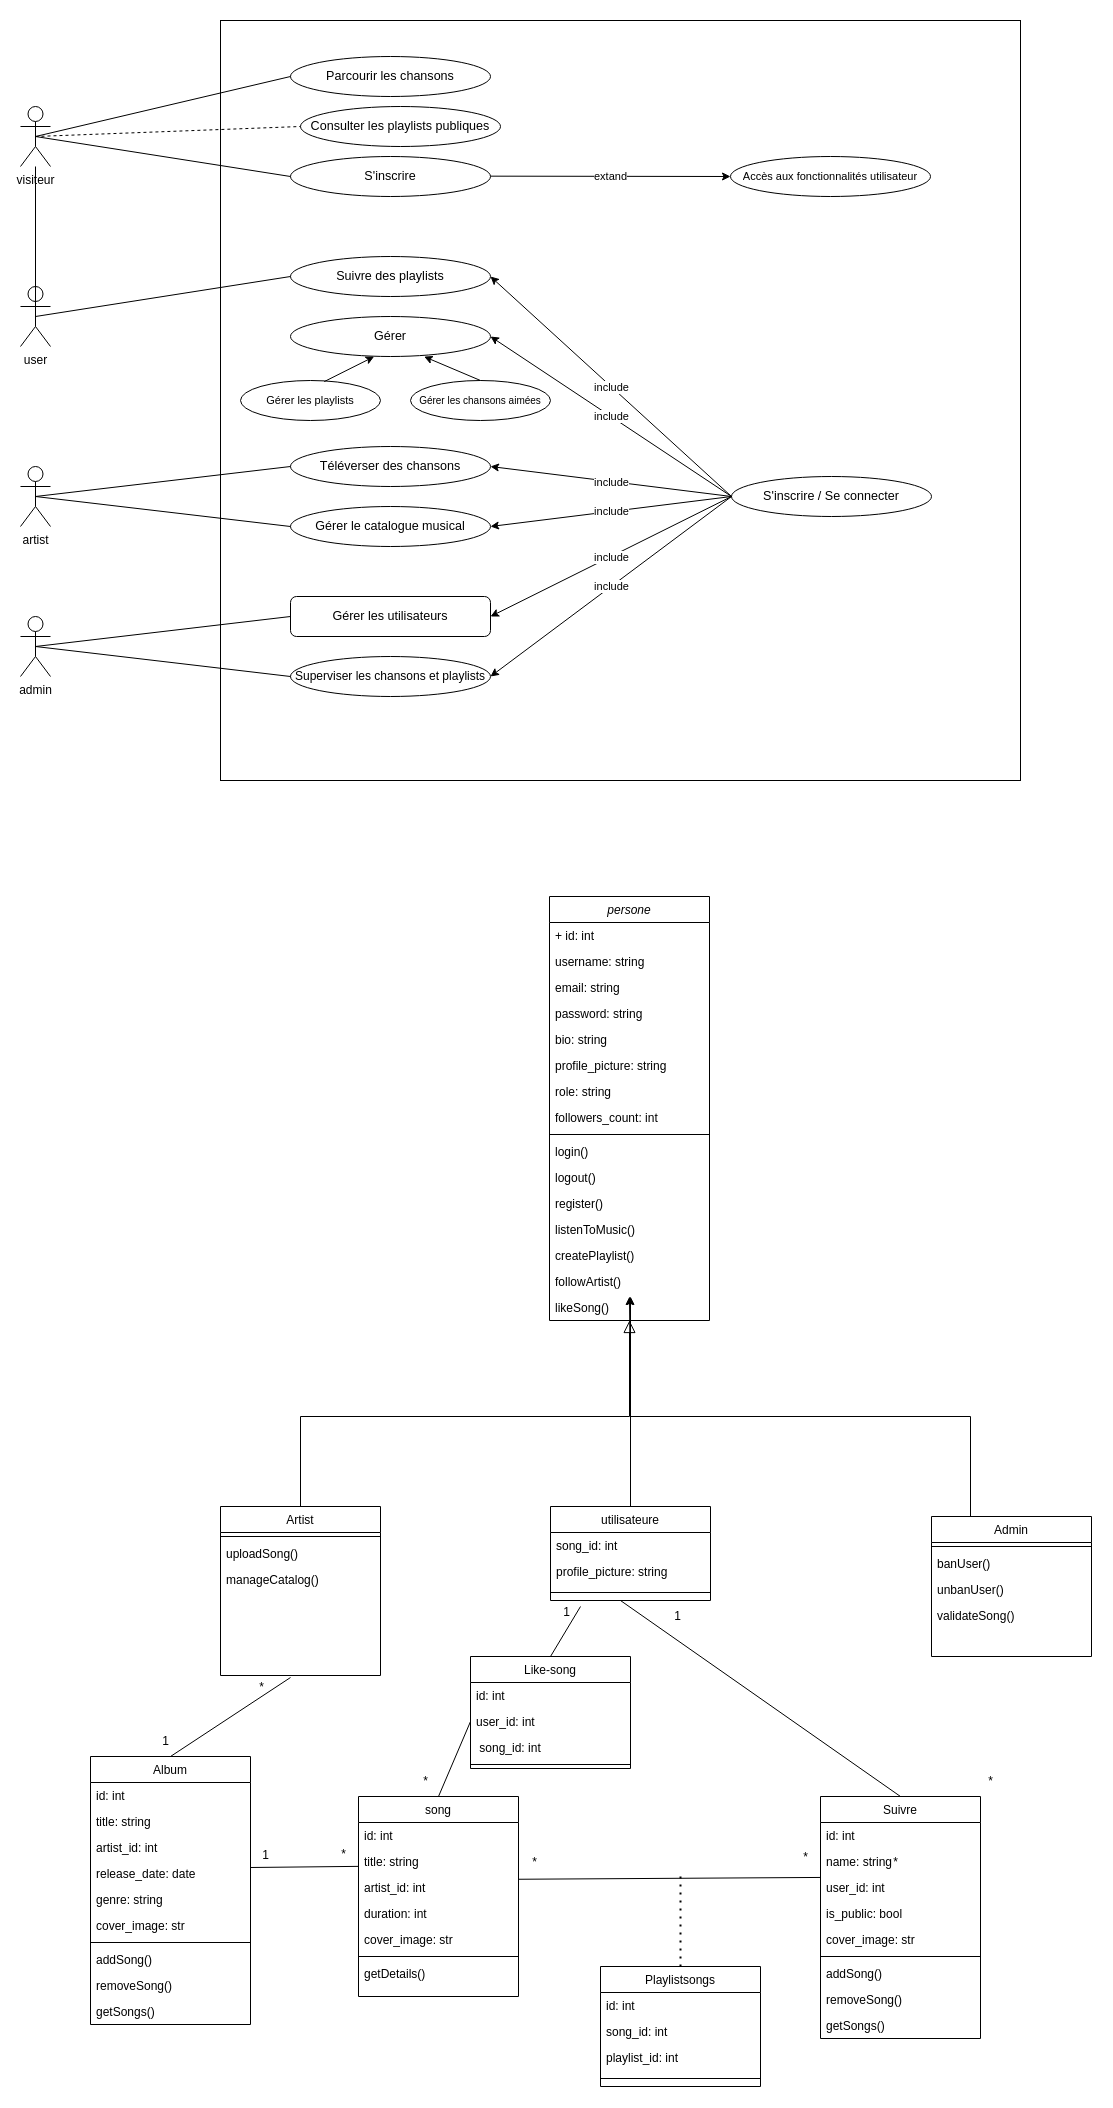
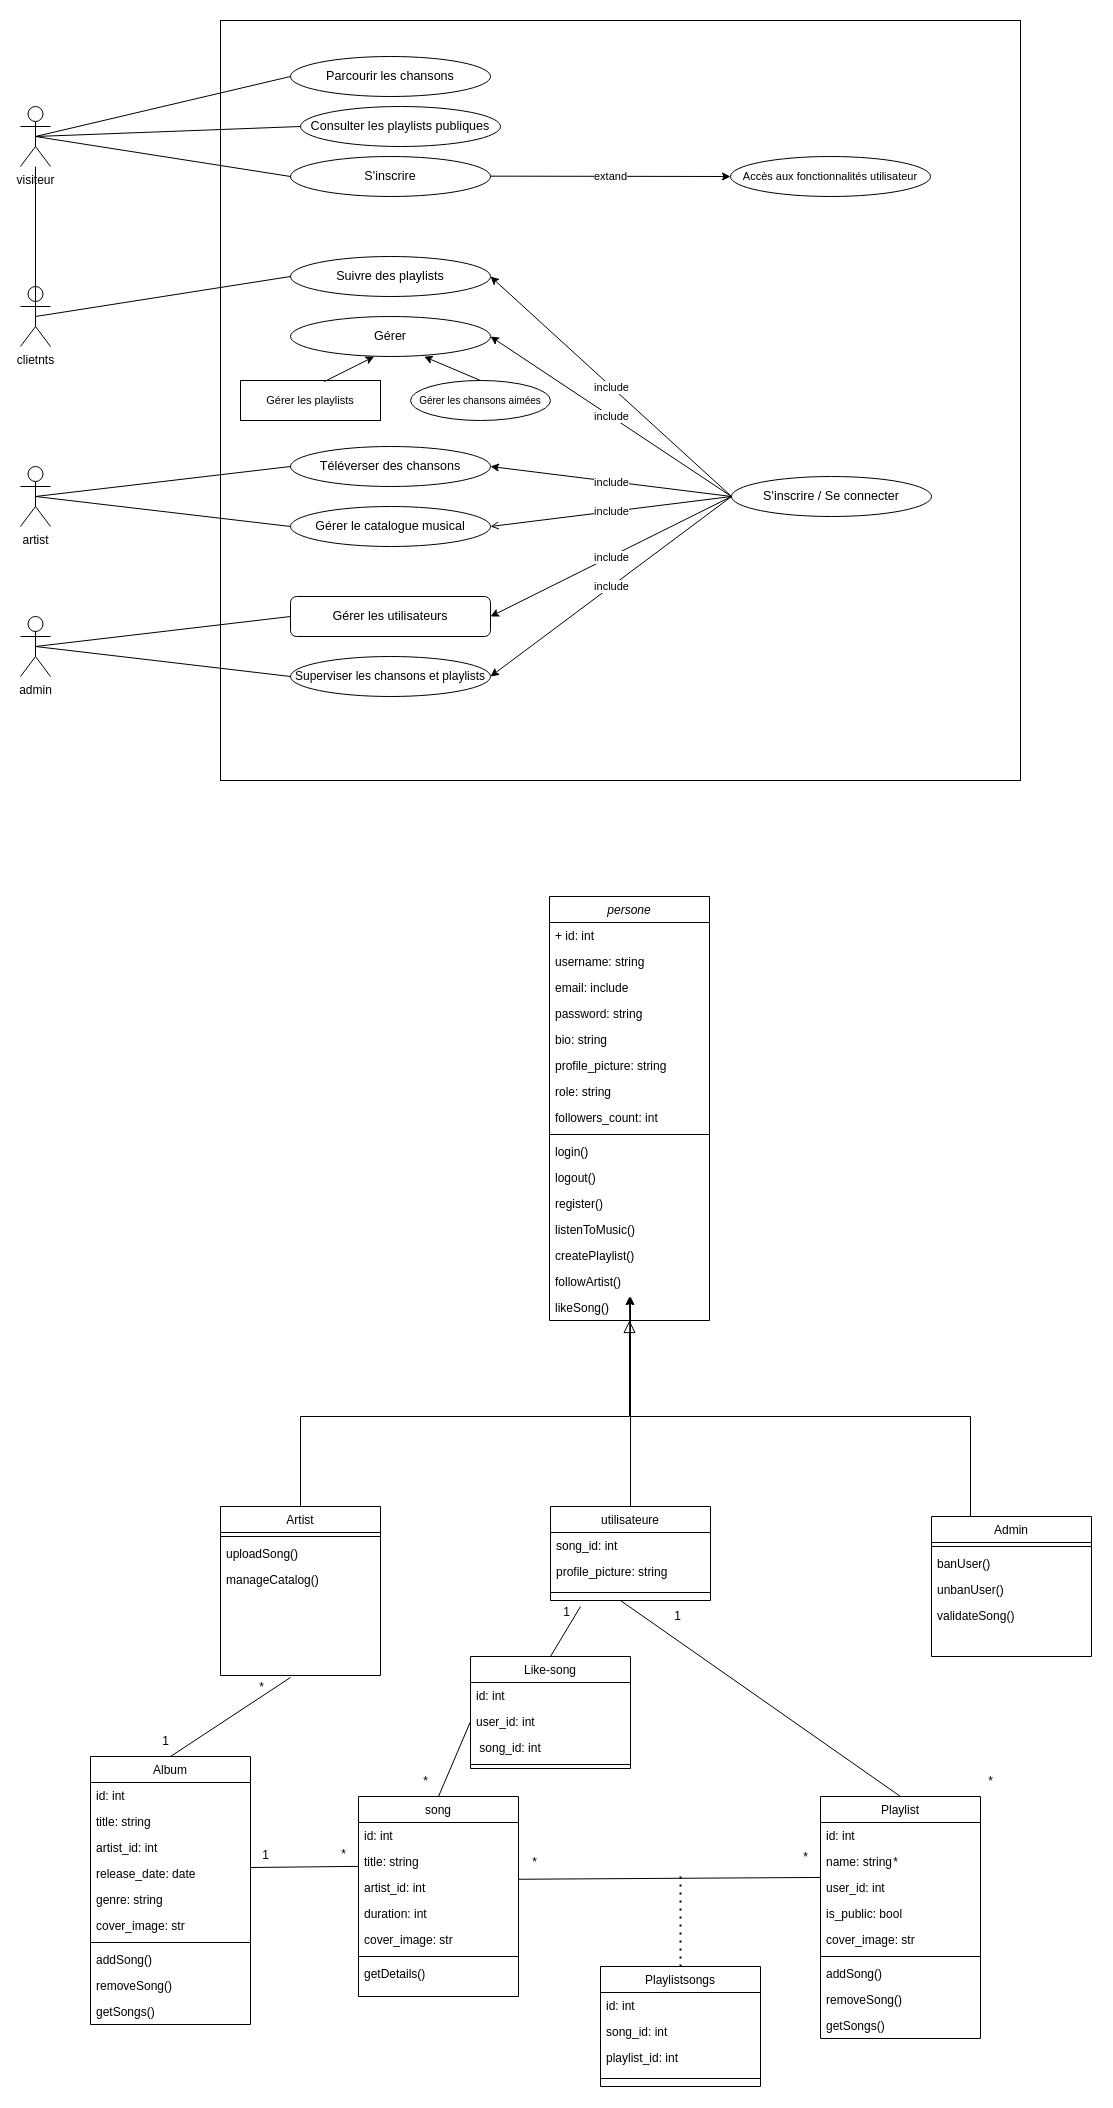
edge "Consulter les playlists publiques" -- "visiteur": style dashed -> solid
node "user": label "user" -> "clietnts"
node "Gérer les playlists": shape ellipse -> rectangle
edge "S'inscrire / Se connecter" -> "Gérer le catalogue musical": arrowhead classic -> open
node "email: string": label "email: string" -> "email: include"
node "Suivre": label "Suivre" -> "Playlist"
